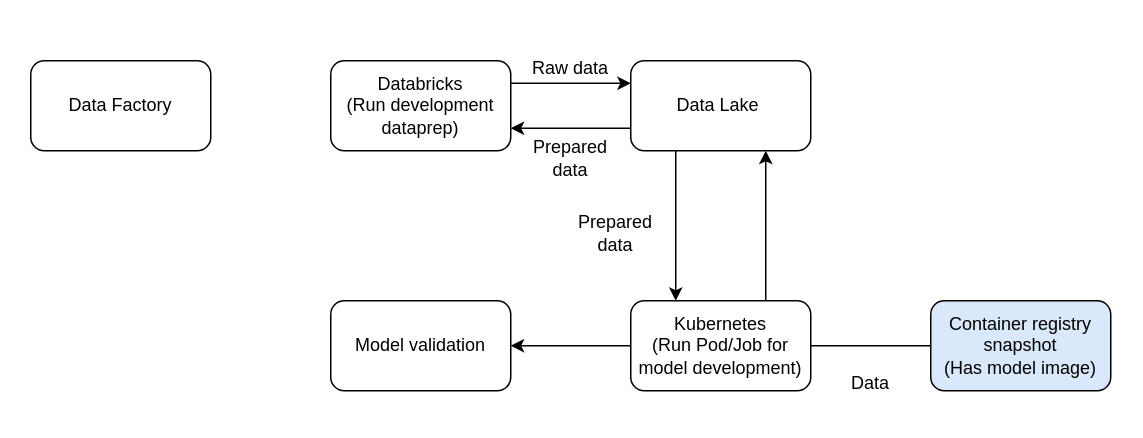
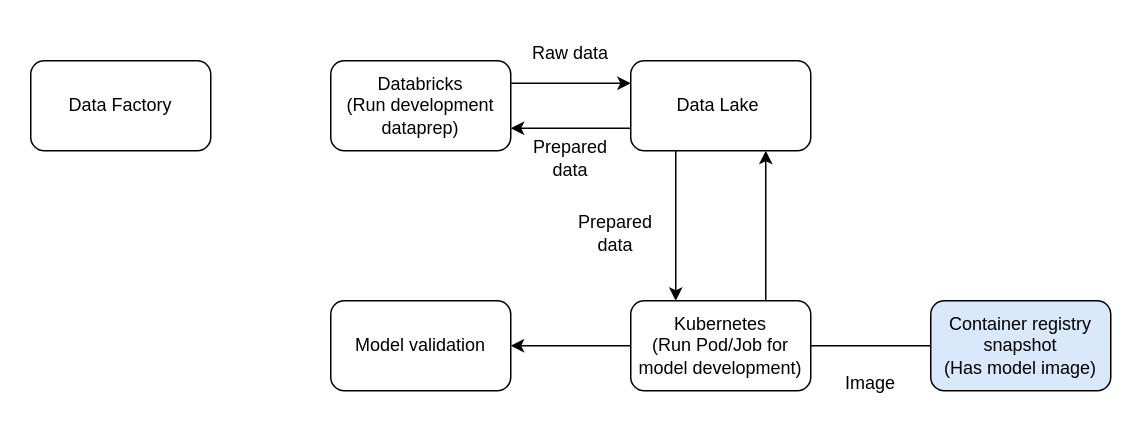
node "Raw data": moved (571, 68) -> (571, 53)
node "Data": label "Data" -> "Image"
